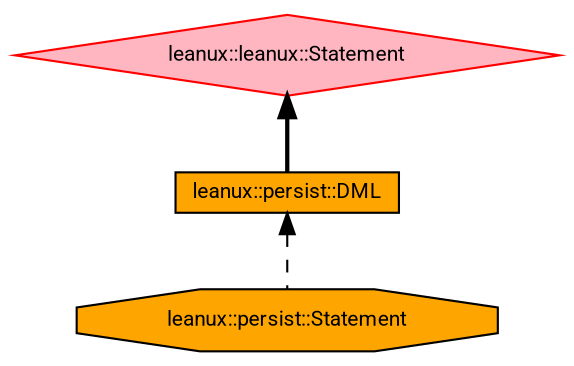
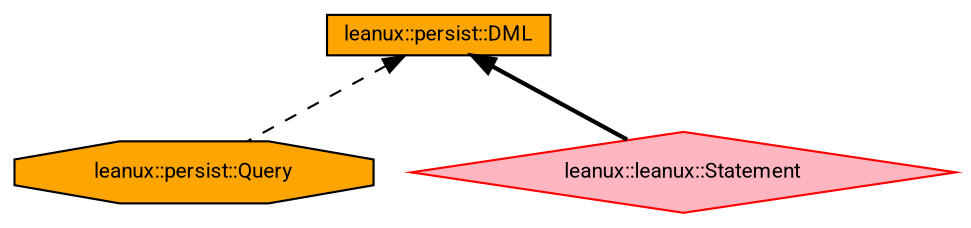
edge "leanux::persist::DML" -> "leanux::leanux::Statement": reversed
node "leanux::persist::Statement": label "leanux::persist::Statement" -> "leanux::persist::Query"
